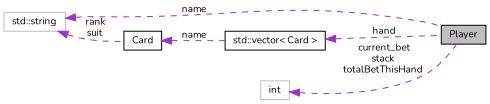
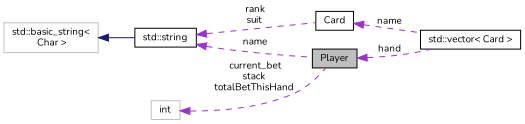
node "std::string": color grey75 -> black
edge "Player" -> "std::vector< Card >": reversed
node "std::basic_string< Char >": added
